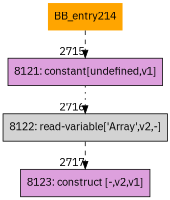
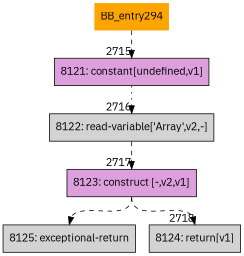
node "BB_entry214": label "BB_entry214" -> "BB_entry294"
node "8125: exceptional-return": added
node "8124: return[v1]": added
